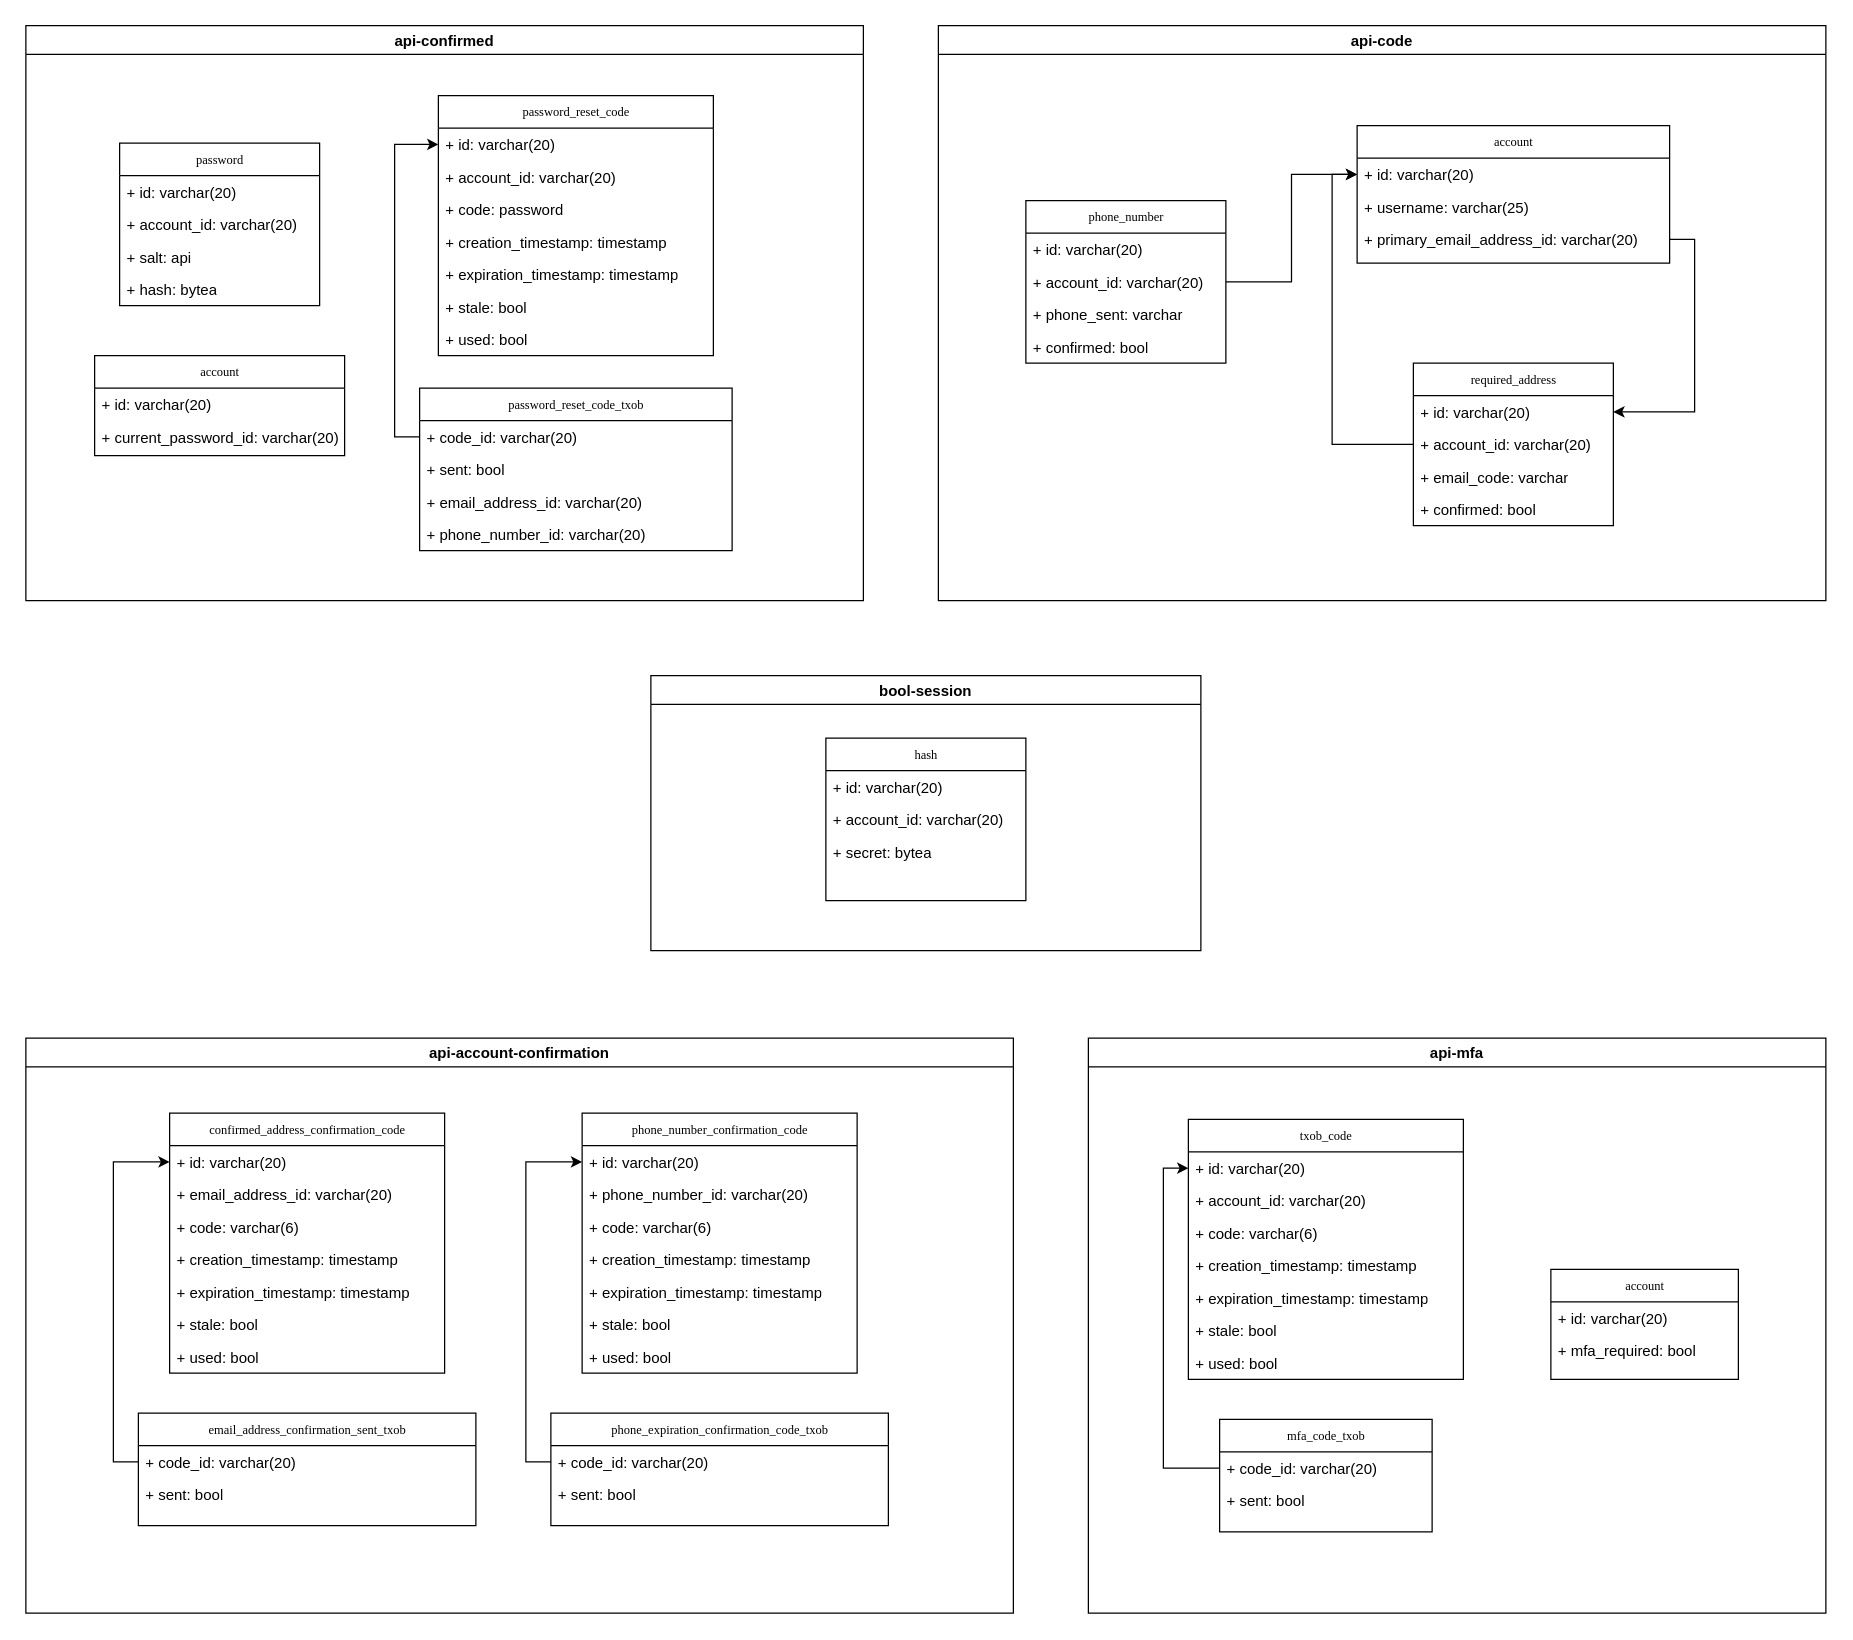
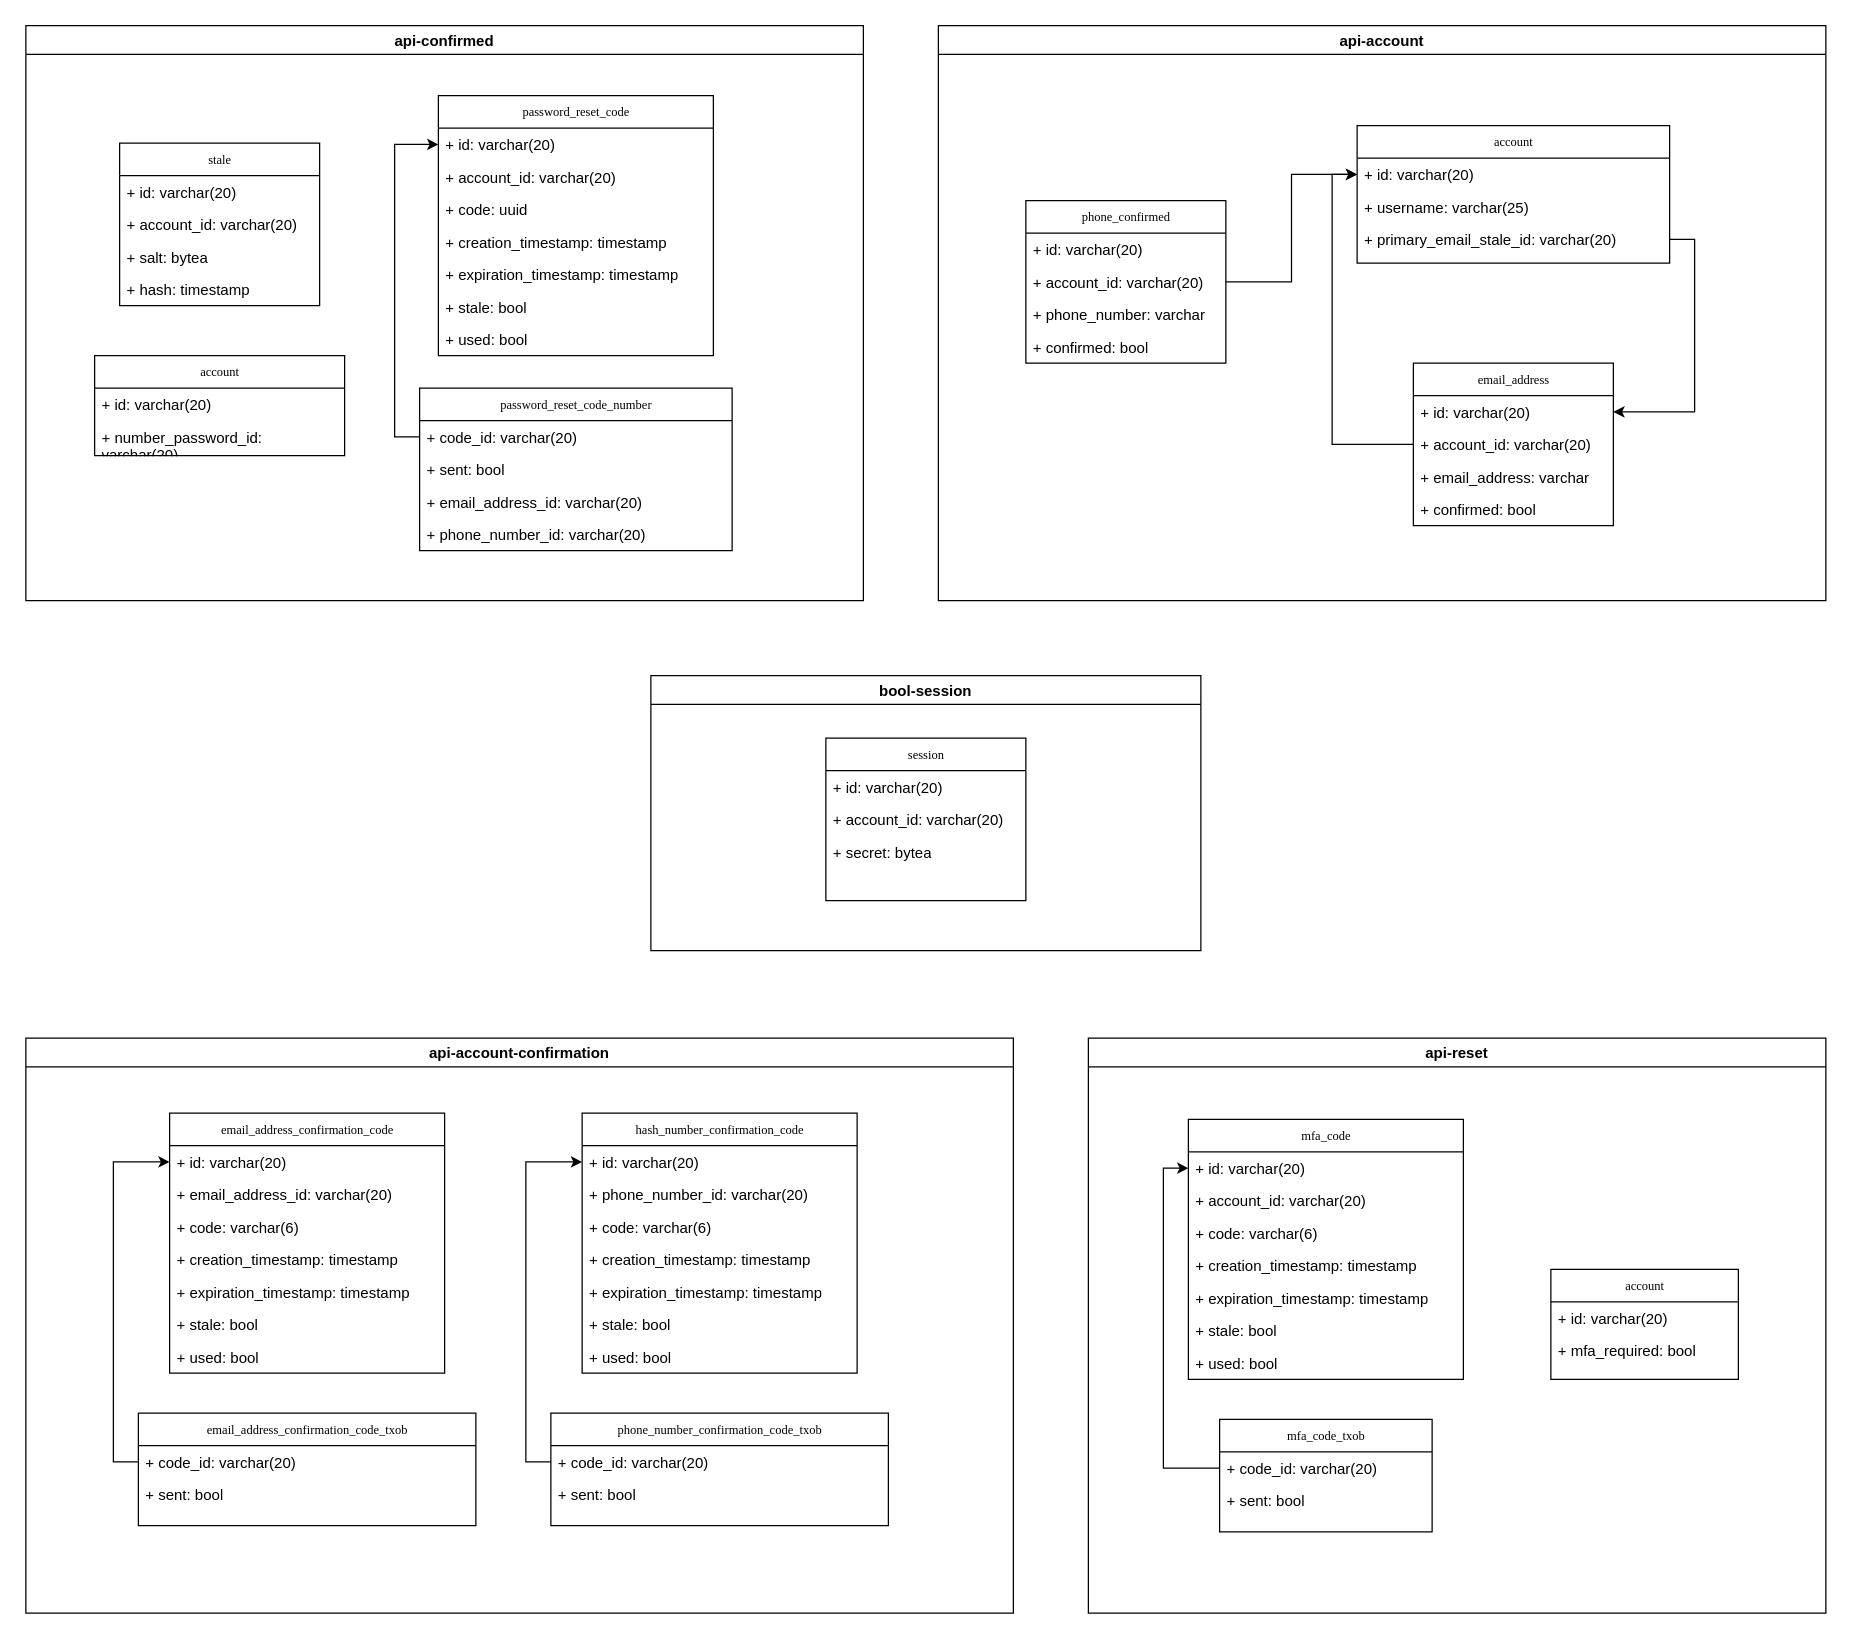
node "api-code": label "api-code" -> "api-account"
node "password": label "password" -> "stale"
node "+ code: password": label "+ code: password" -> "+ code: uuid"
node "phone_number": label "phone_number" -> "phone_confirmed"
node "+ primary_email_address_id: varchar(20)": label "+ primary_email_address_id: varchar(20)" -> "+ primary_email_stale_id: varchar(20)"
node "+ salt: api": label "+ salt: api" -> "+ salt: bytea"
node "+ hash: bytea": label "+ hash: bytea" -> "+ hash: timestamp"
node "+ phone_sent: varchar": label "+ phone_sent: varchar" -> "+ phone_number: varchar"
node "required_address": label "required_address" -> "email_address"
node "password_reset_code_txob": label "password_reset_code_txob" -> "password_reset_code_number"
node "+ current_password_id: varchar(20)": label "+ current_password_id: varchar(20)" -> "+ number_password_id: varchar(20)"
node "+ email_code: varchar": label "+ email_code: varchar" -> "+ email_address: varchar"
node "hash": label "hash" -> "session"
node "api-mfa": label "api-mfa" -> "api-reset"
node "confirmed_address_confirmation_code": label "confirmed_address_confirmation_code" -> "email_address_confirmation_code"
node "phone_number_confirmation_code": label "phone_number_confirmation_code" -> "hash_number_confirmation_code"
node "txob_code": label "txob_code" -> "mfa_code"
node "email_address_confirmation_sent_txob": label "email_address_confirmation_sent_txob" -> "email_address_confirmation_code_txob"
node "phone_expiration_confirmation_code_txob": label "phone_expiration_confirmation_code_txob" -> "phone_number_confirmation_code_txob"
